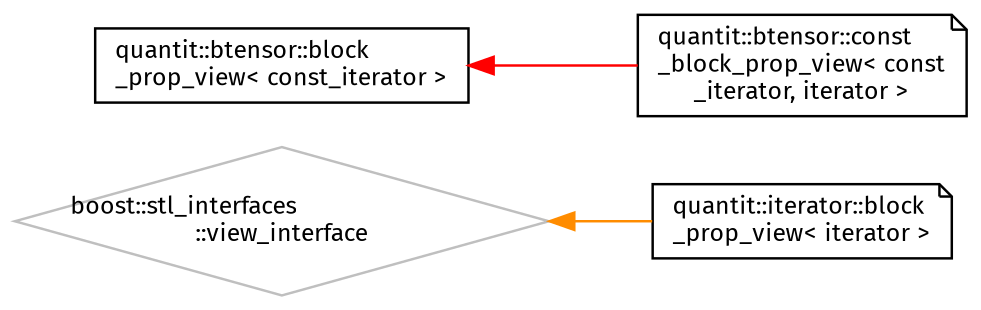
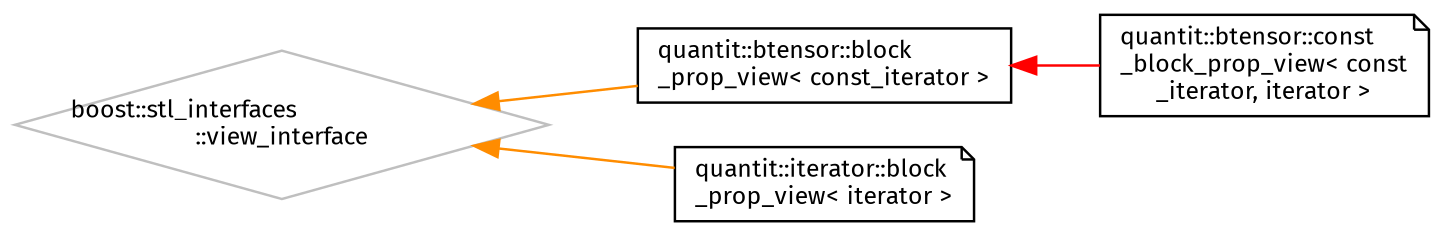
edge "quantit::btensor::block _prop_view< const_iterator >" -> "boost::stl_interfaces ::view_interface": added
